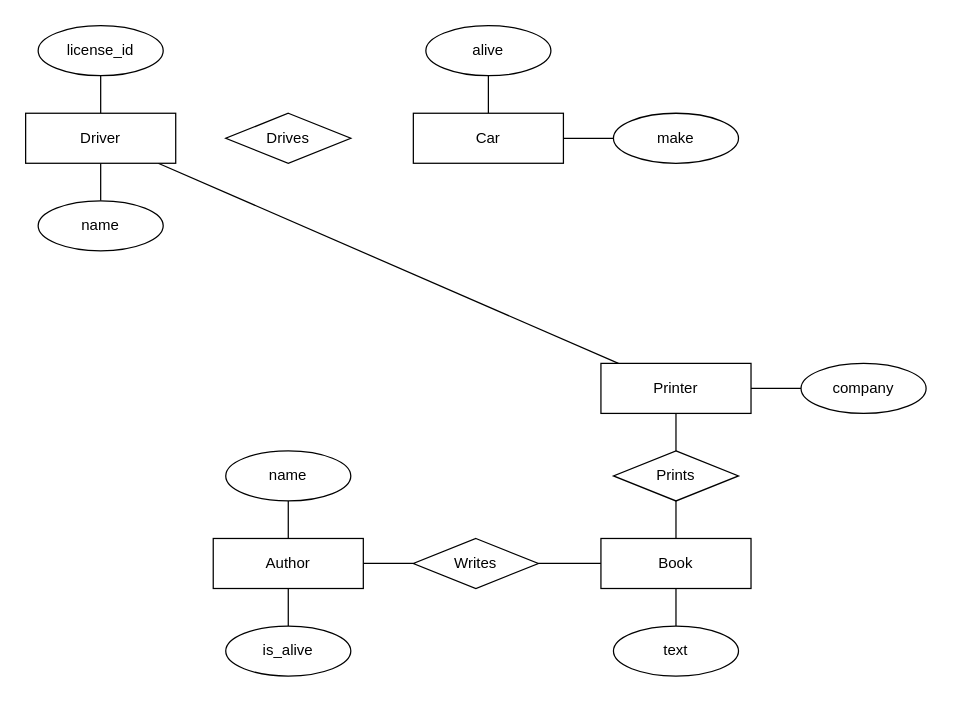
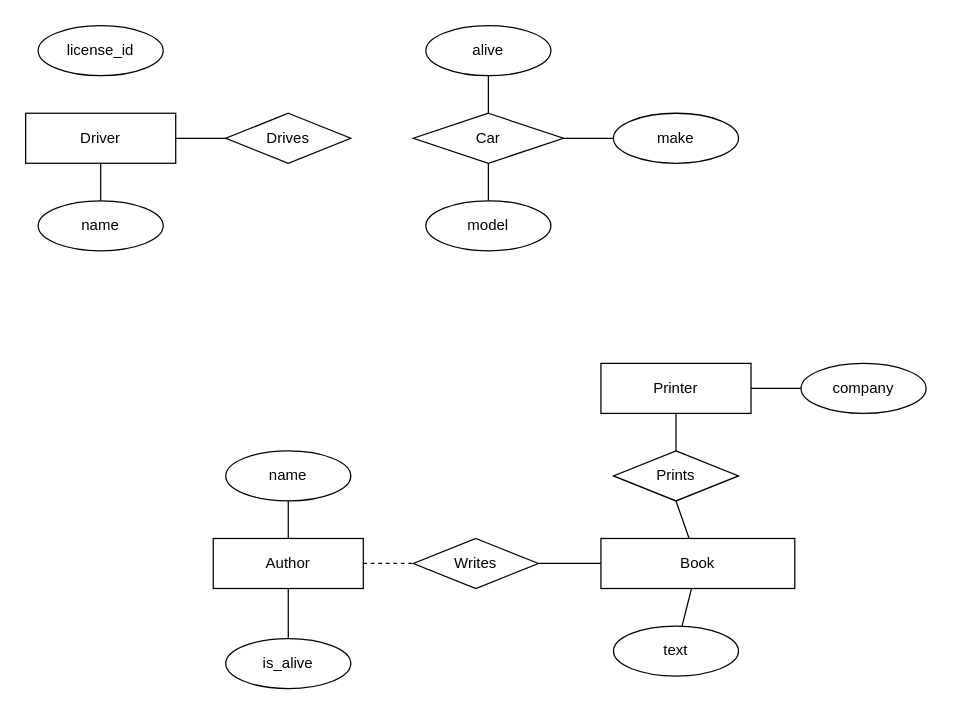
edge "license_id" -- "Driver": removed
node "Car": shape rectangle -> diamond
edge "Car" -- "model": added
node "model": added
edge "Driver" -- "Printer": now "Driver" -- "Drives"
edge "Author" -- "Writes": style solid -> dashed
node "Book": size 150x50 -> 194x50
node "is_alive": moved (288, 651) -> (288, 663)
